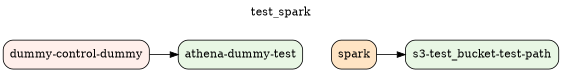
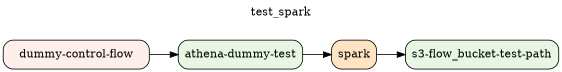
node "dummy-control-dummy": label "dummy-control-dummy" -> "dummy-control-flow"
edge "athena-dummy-test" -> "spark": added
node "s3-test_bucket-test-path": label "s3-test_bucket-test-path" -> "s3-flow_bucket-test-path"
